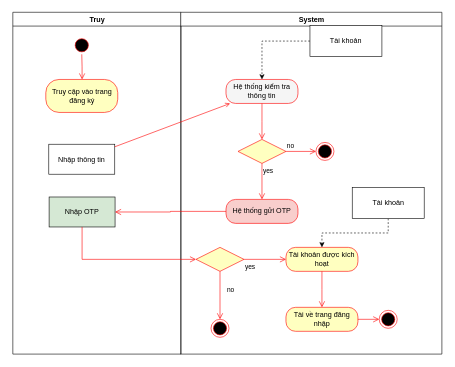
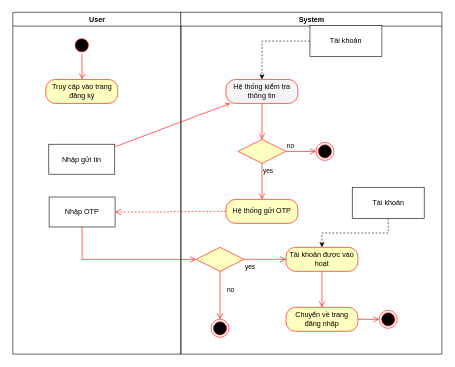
node "Truy": label "Truy" -> "User"
node "Truy cập vào trangđăng ký": size 72x33 -> 72x24
node "Nhập thông tin": label "Nhập thông tin" -> "Nhập gửi tin"
node "Nhập OTP": fillcolor #d5e8d4 -> #ffffff
edge "Hệ thống gửi OTP" -> "Nhập OTP": style solid -> dashed
node "Hệ thống gửi OTP": fillcolor #f8cecc -> #ffffc0
node "Tài khoản được kích hoạt": label "Tài khoản được kích hoạt" -> "Tài khoản được vào hoạt"
node "Tài về trang đăng nhập": label "Tài về trang đăng nhập" -> "Chuyển về trang đăng nhập"
